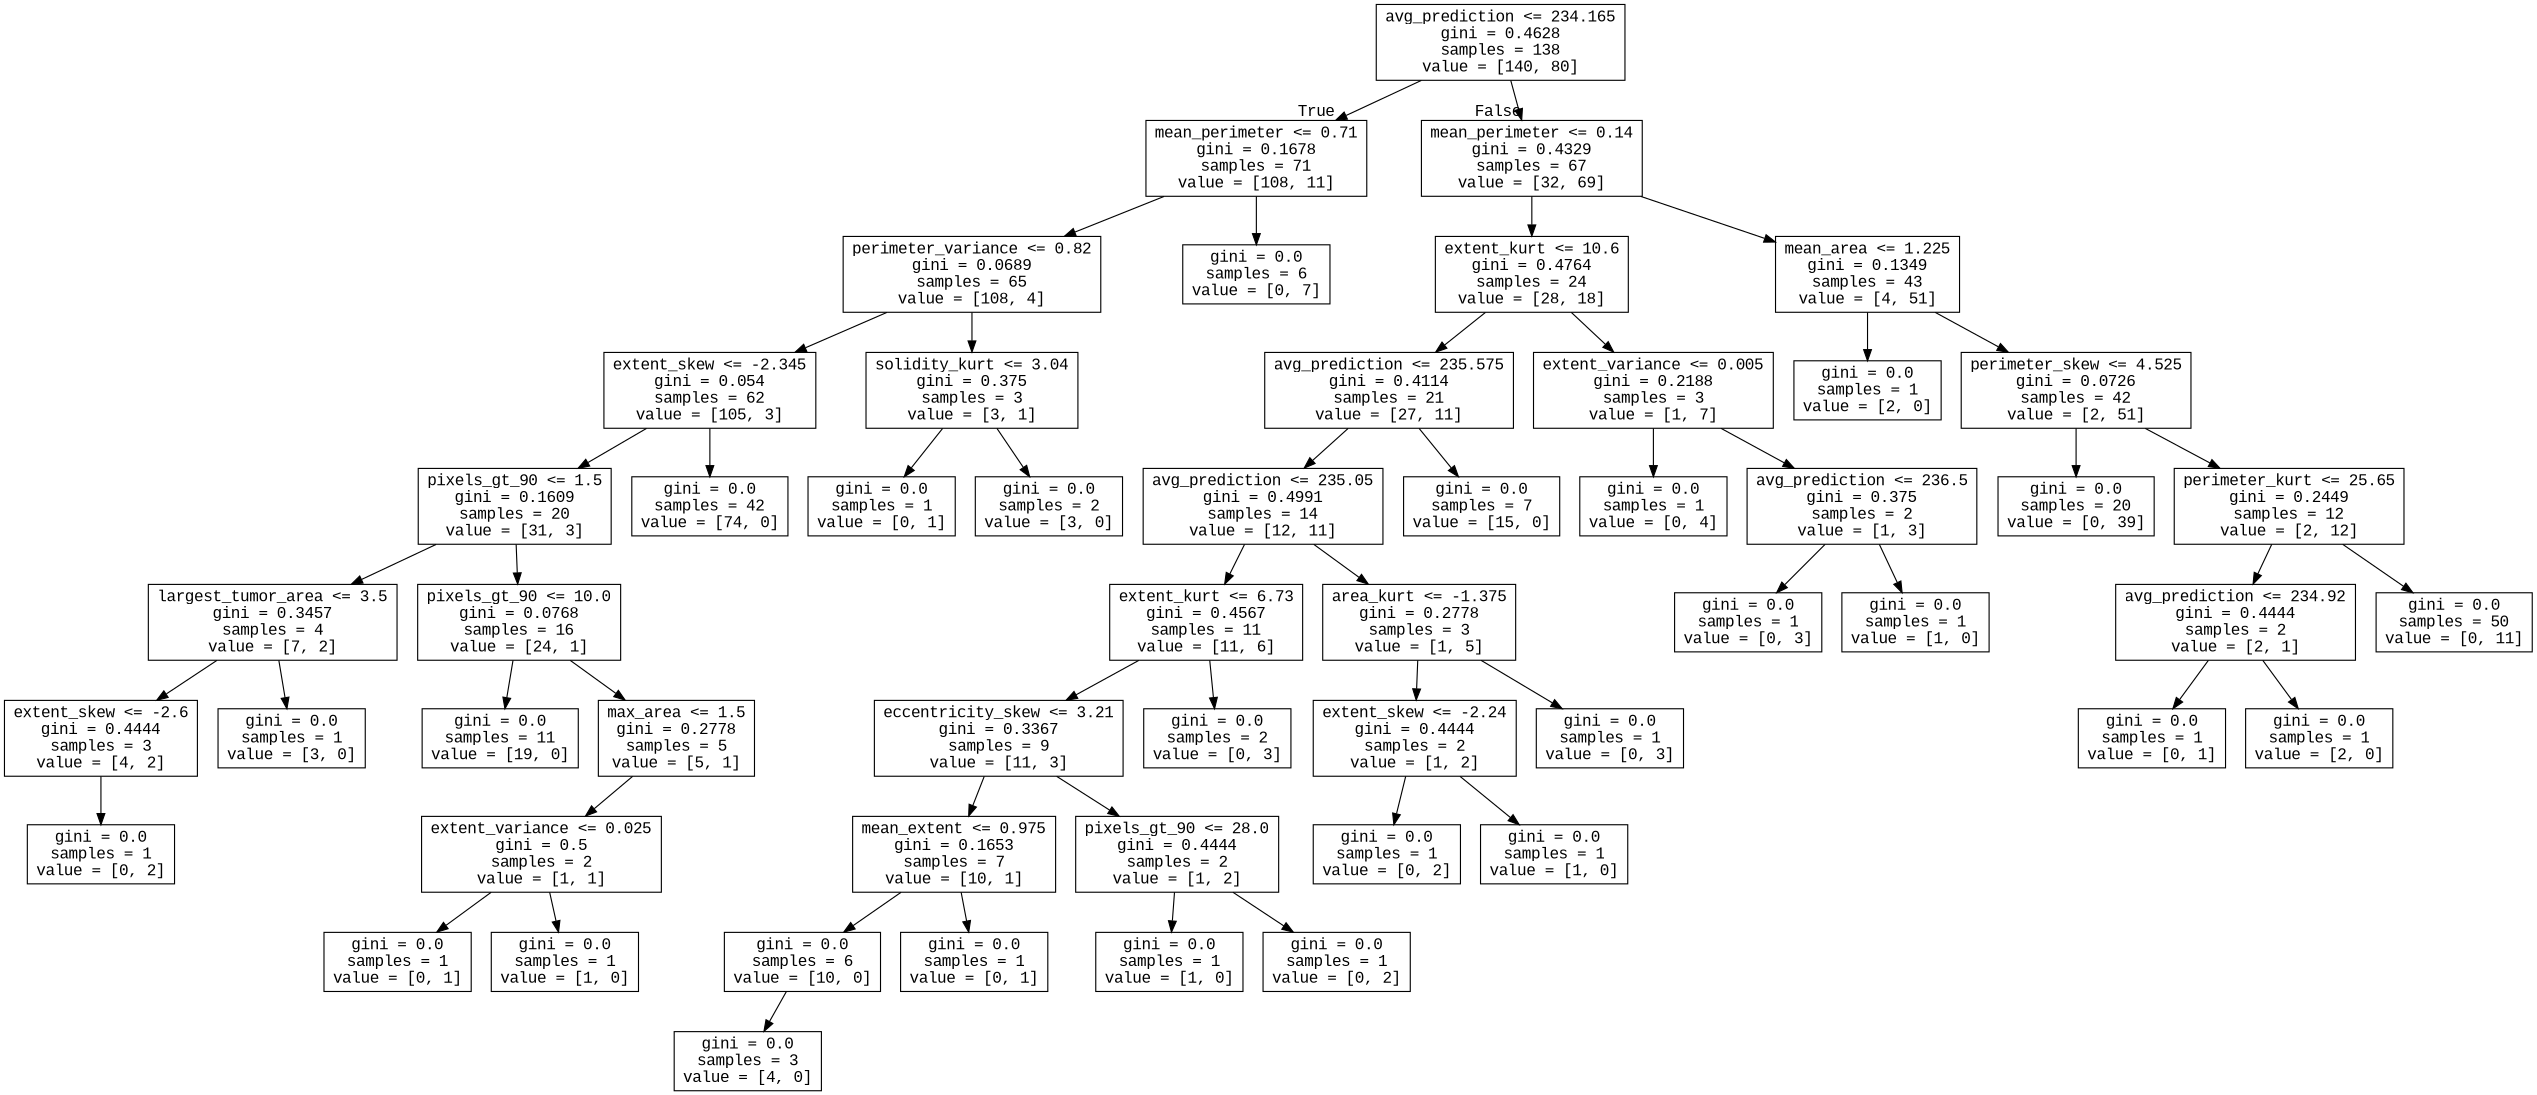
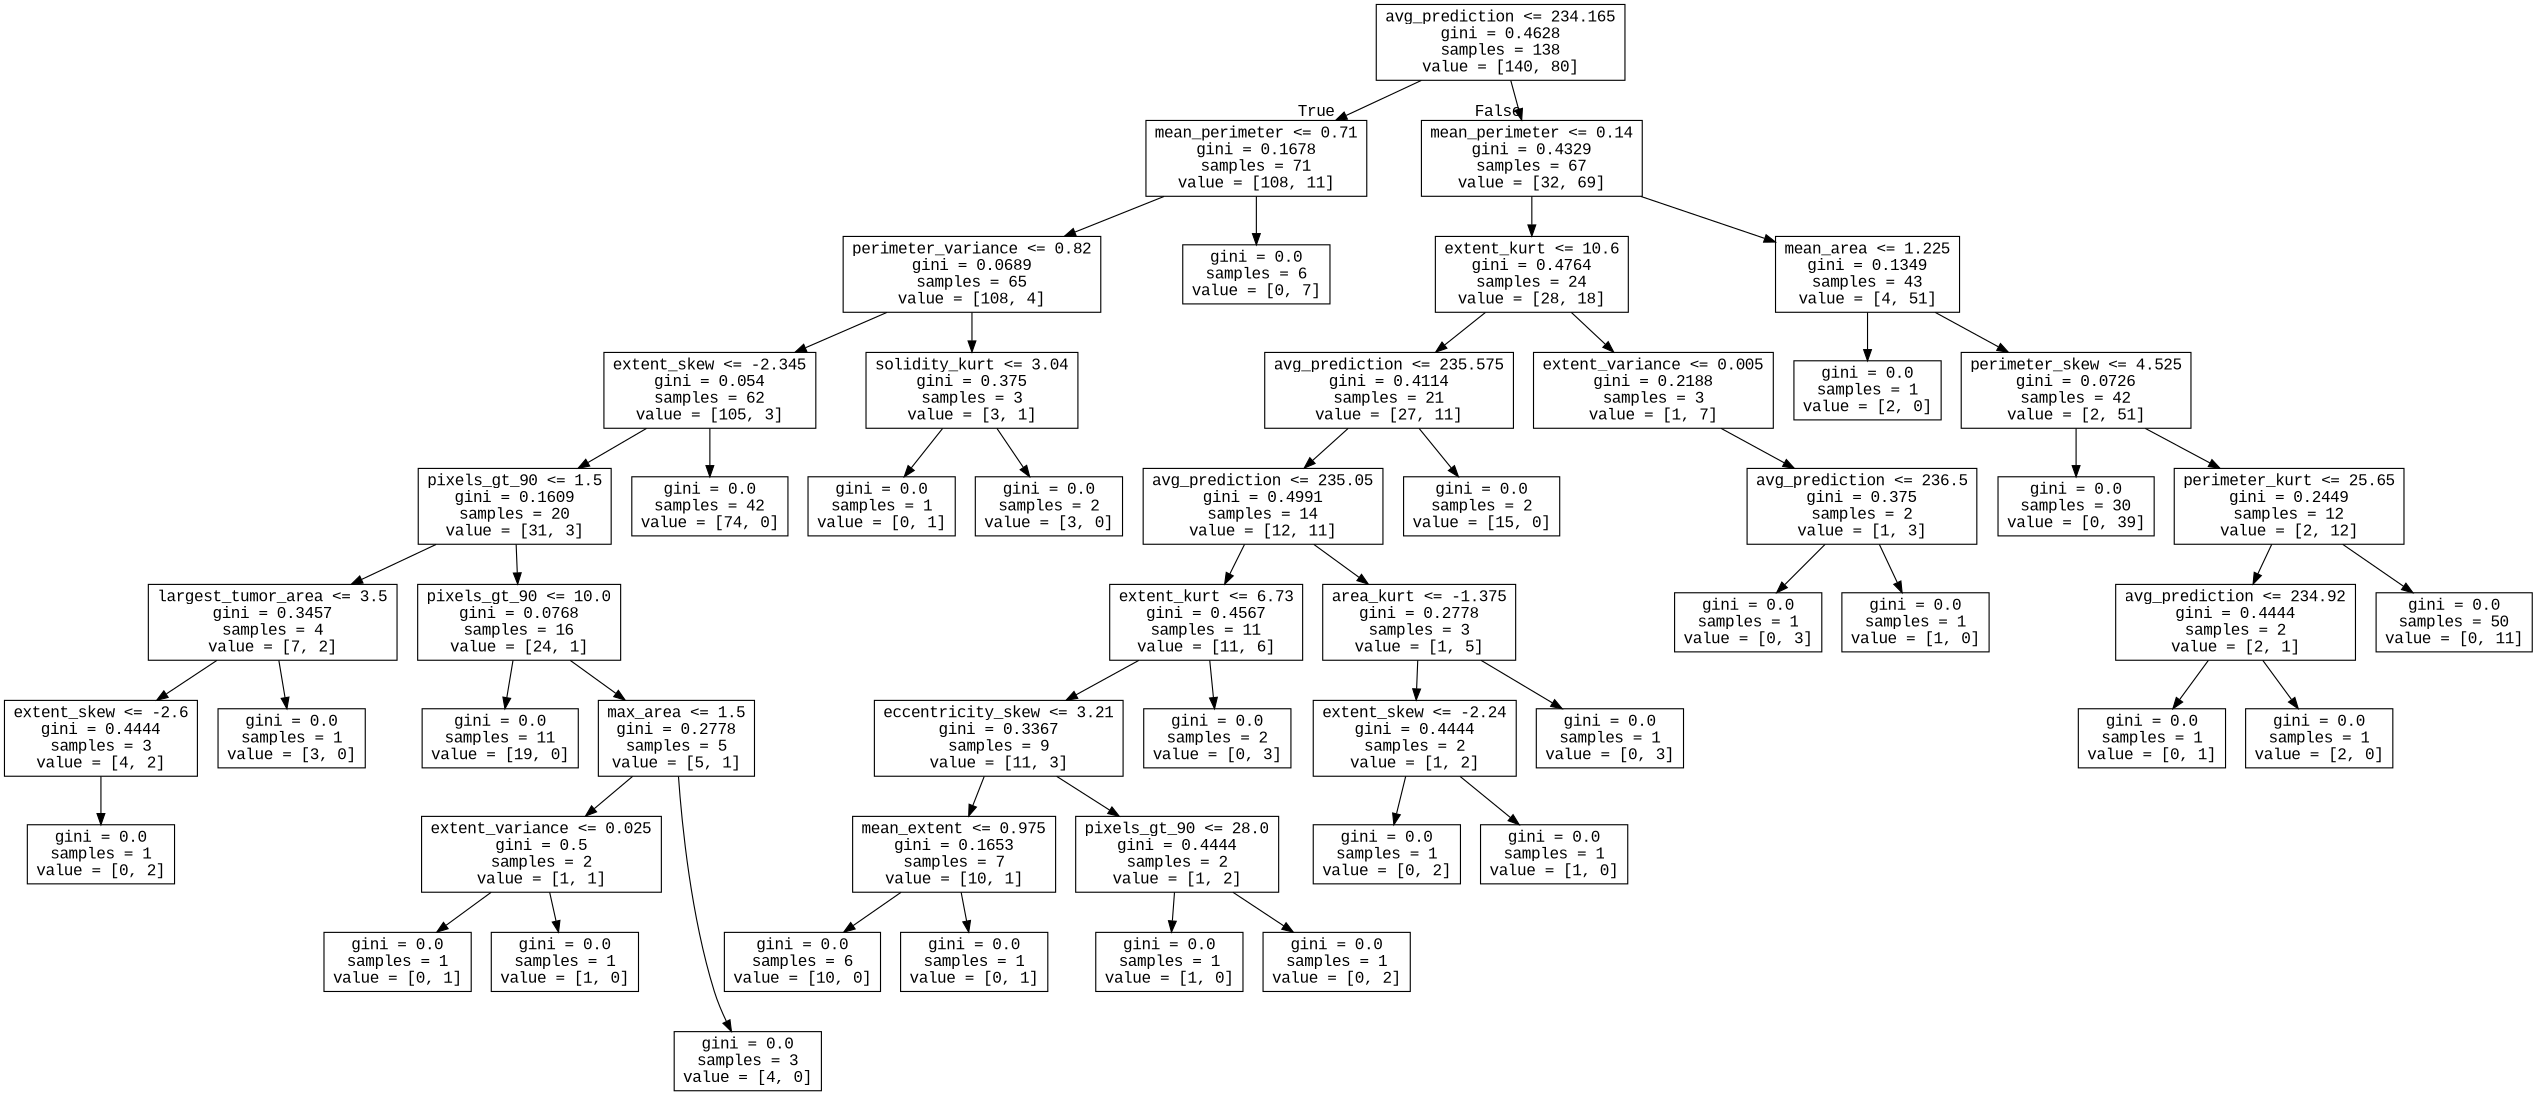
node "gini = 0.0 samples = 7 value = [15, 0]": label "gini = 0.0 samples = 7 value = [15, 0]" -> "gini = 0.0 samples = 2 value = [15, 0]"
node "gini = 0.0 samples = 1 value = [0, 4]": removed
node "gini = 0.0 samples = 20 value = [0, 39]": label "gini = 0.0 samples = 20 value = [0, 39]" -> "gini = 0.0 samples = 30 value = [0, 39]"
edge "gini = 0.0 samples = 6 value = [10, 0]" -> "gini = 0.0 samples = 3 value = [4, 0]": now "max_area <= 1.5 gini = 0.2778 samples = 5 value = [5, 1]" -> "gini = 0.0 samples = 3 value = [4, 0]"
